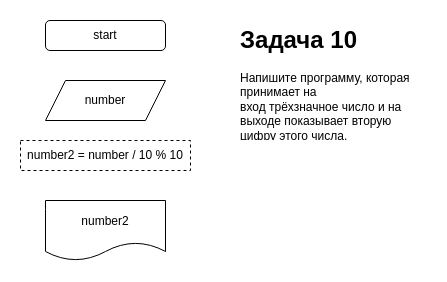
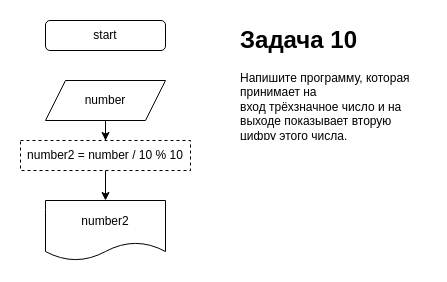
edge "number" -> "number2 = number / 10 % 10": added
edge "number2 = number / 10 % 10" -> "number2": added
